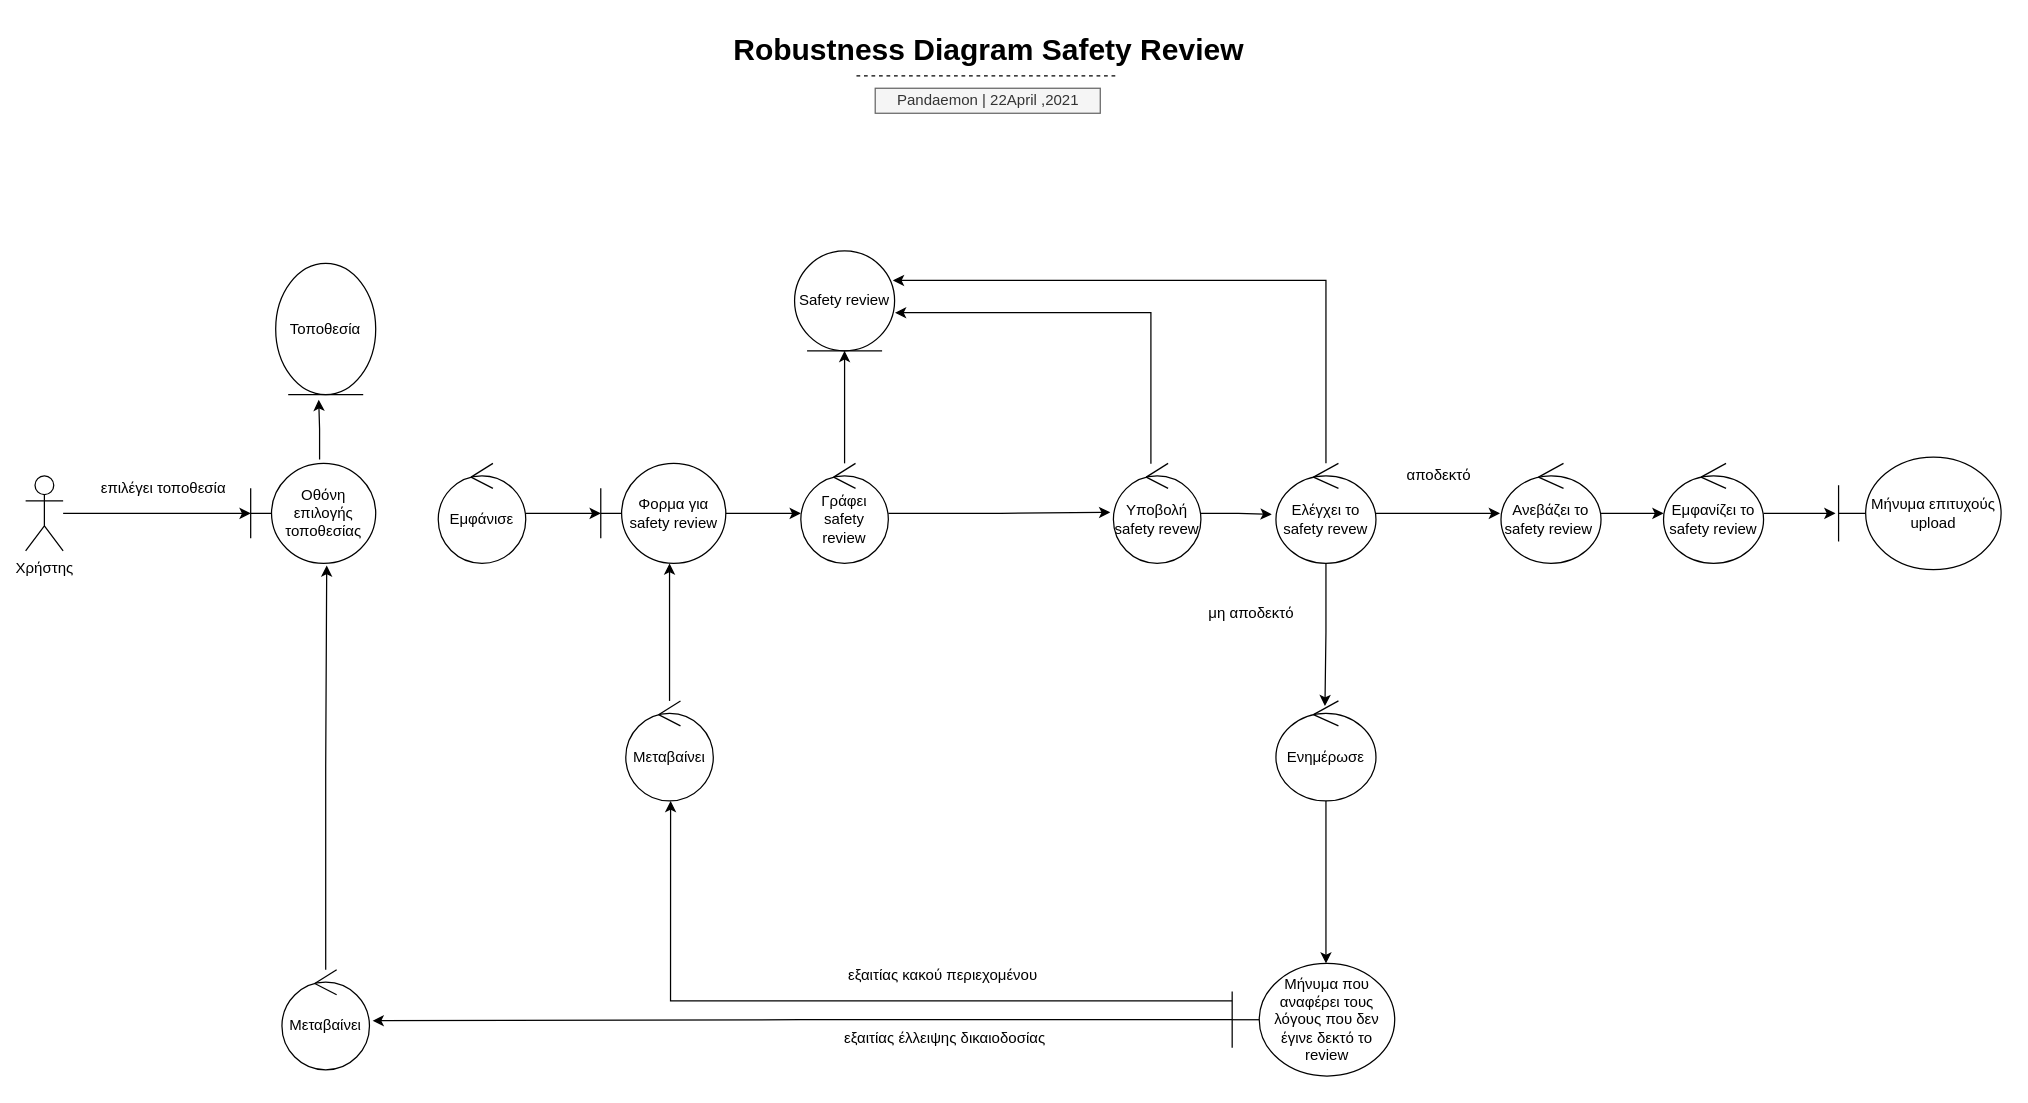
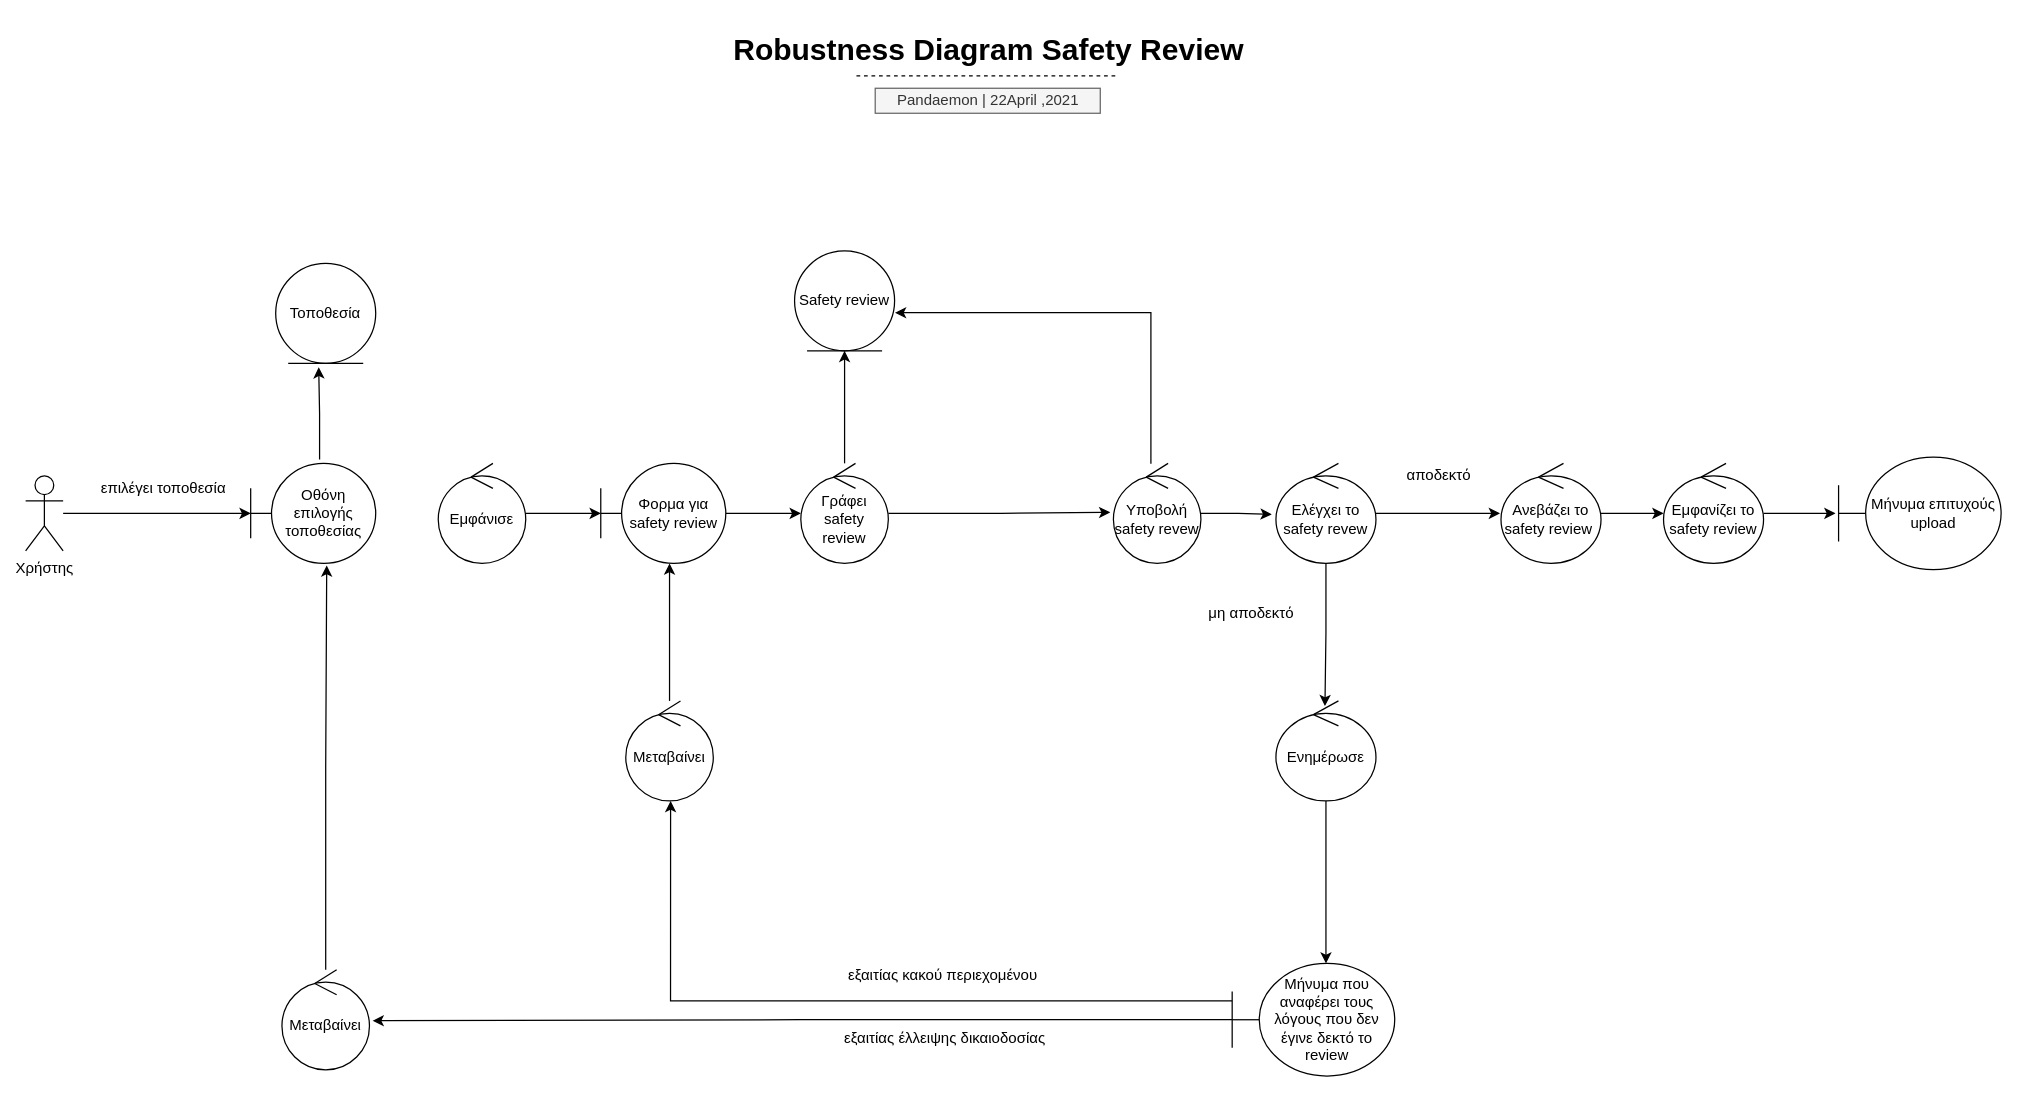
edge "Ελέγχει το safety revew" -> "Safety review": removed
node "Τοποθεσία": size 100x131 -> 100x100
